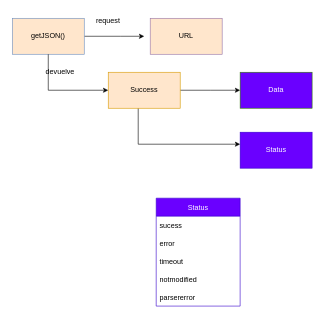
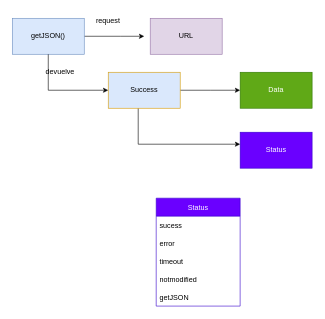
node "getJSON()": fillcolor #ffe6cc -> #dae8fc
node "URL": fillcolor #ffe6cc -> #e1d5e7
node "Success": fillcolor #ffe6cc -> #dae8fc
node "Data": fillcolor #6a00ff -> #60a917
node "parsererror": label "parsererror" -> "getJSON"
